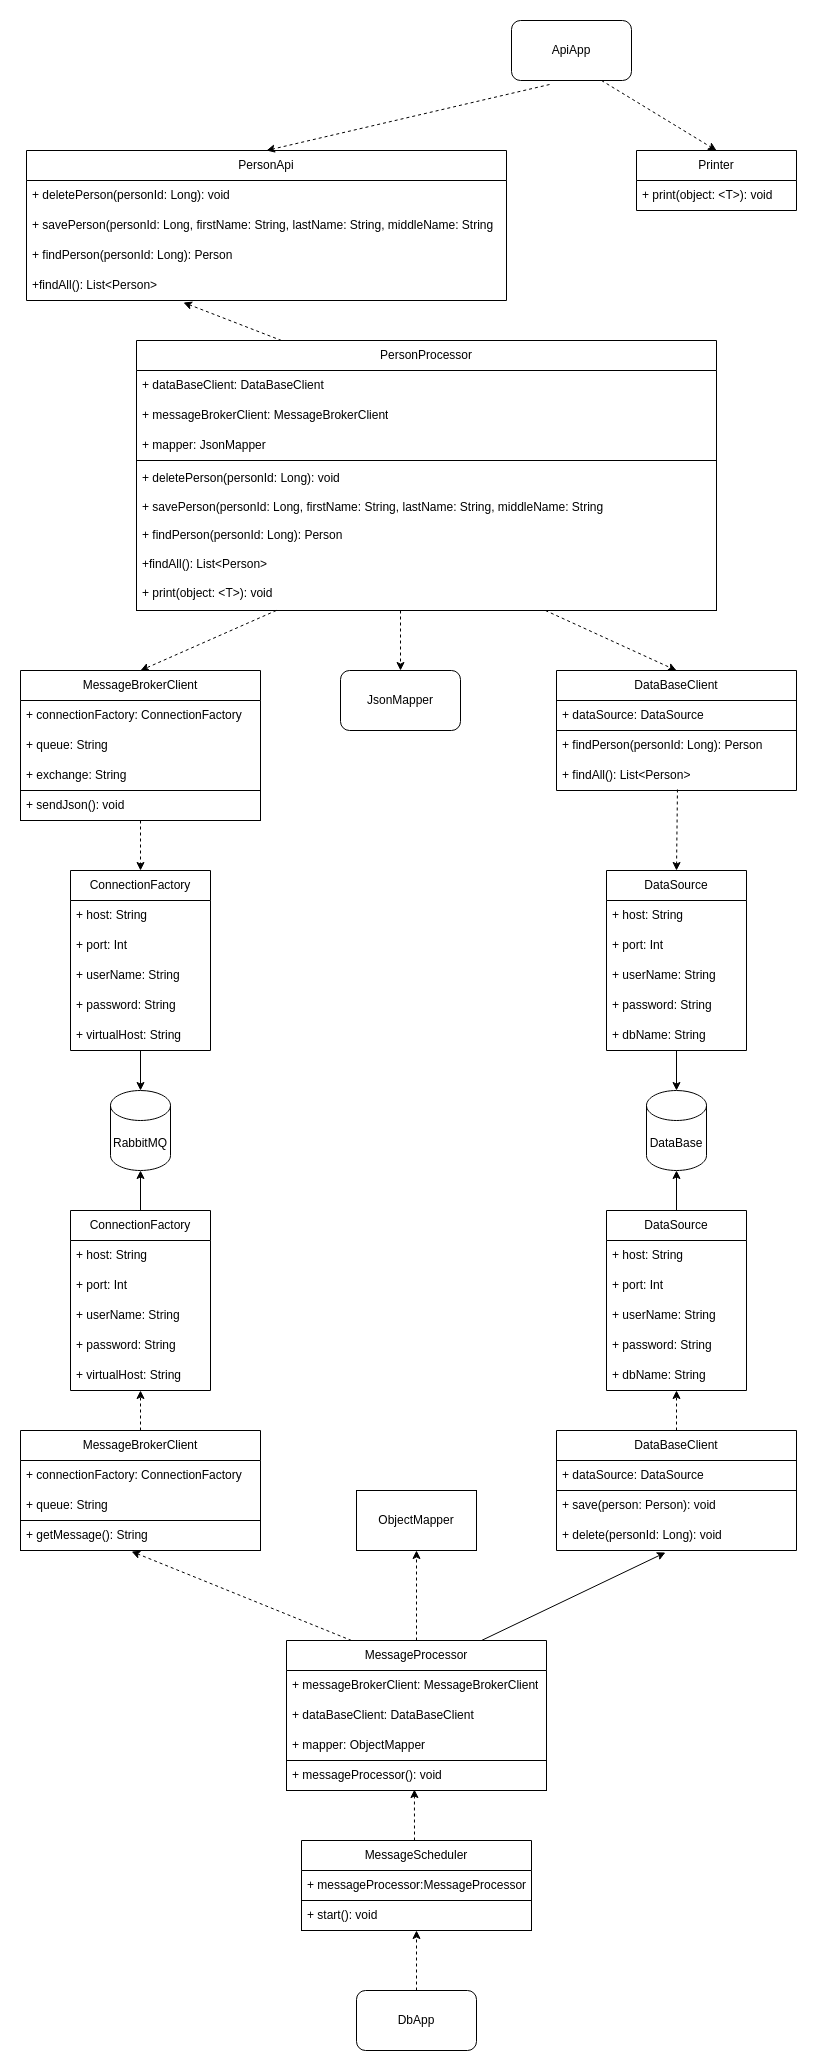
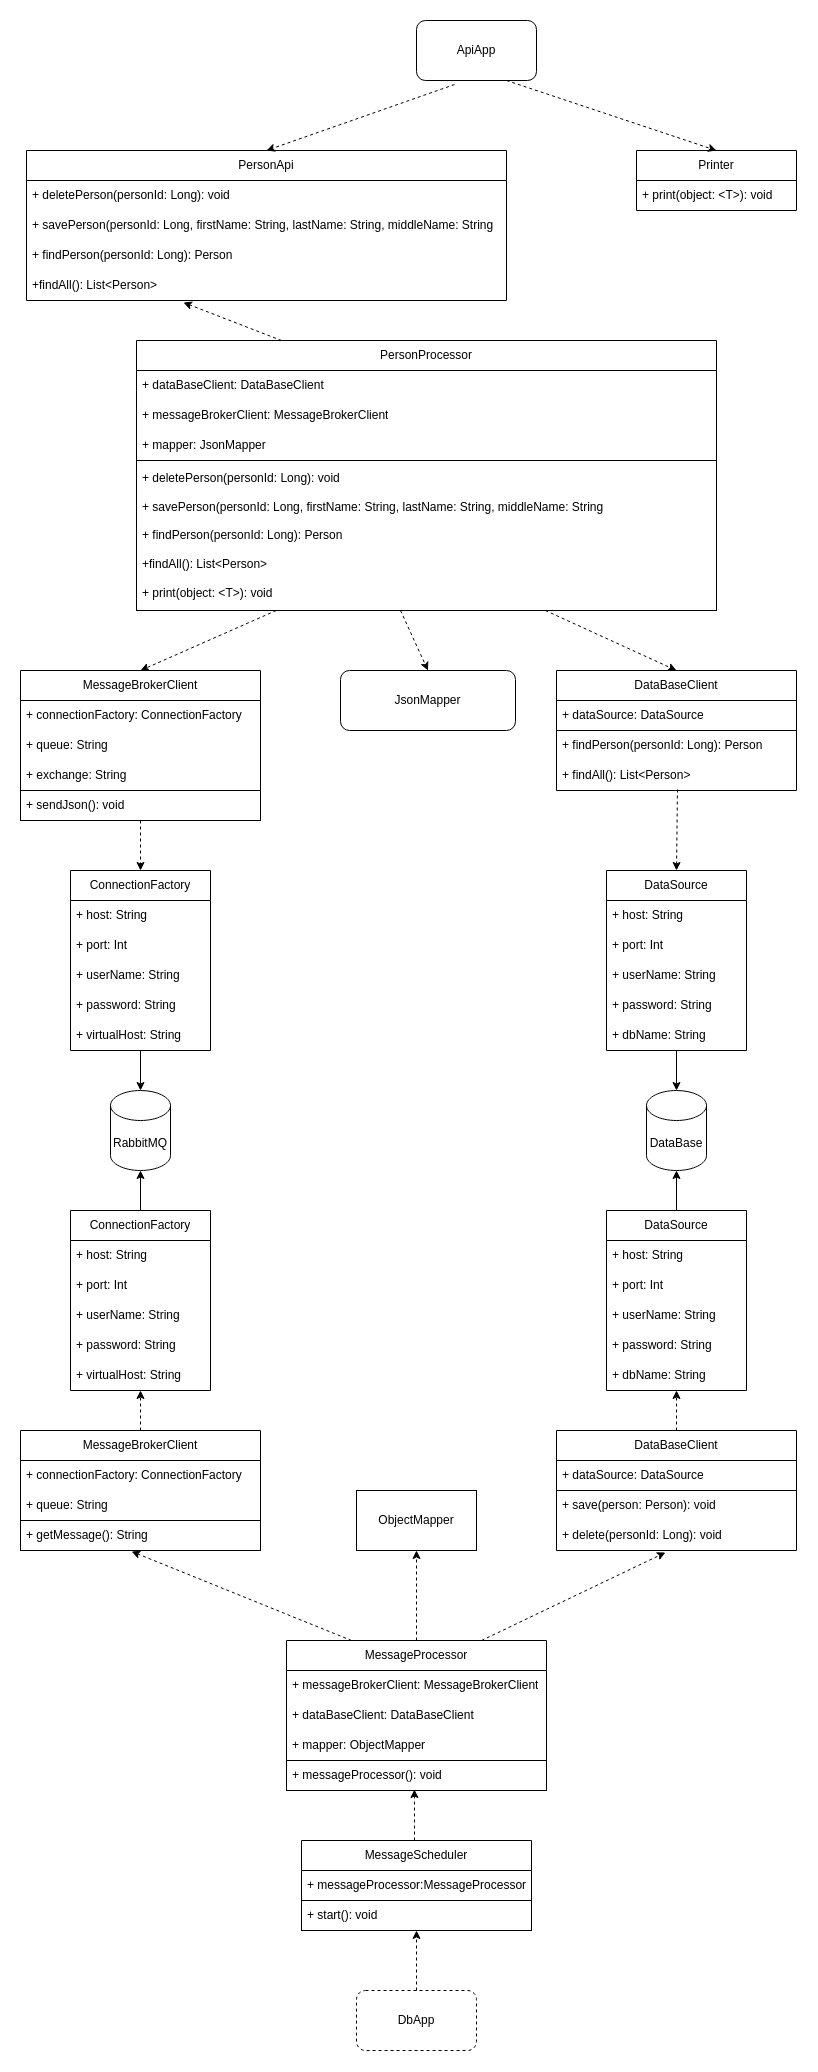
node "ApiApp": moved (572, 51) -> (477, 51)
node "JsonMapper": size 120x60 -> 175x60
edge "MessageProcessor" -> "+ delete(personId: Long): void": style solid -> dashed
node "DbApp": style solid -> dashed
